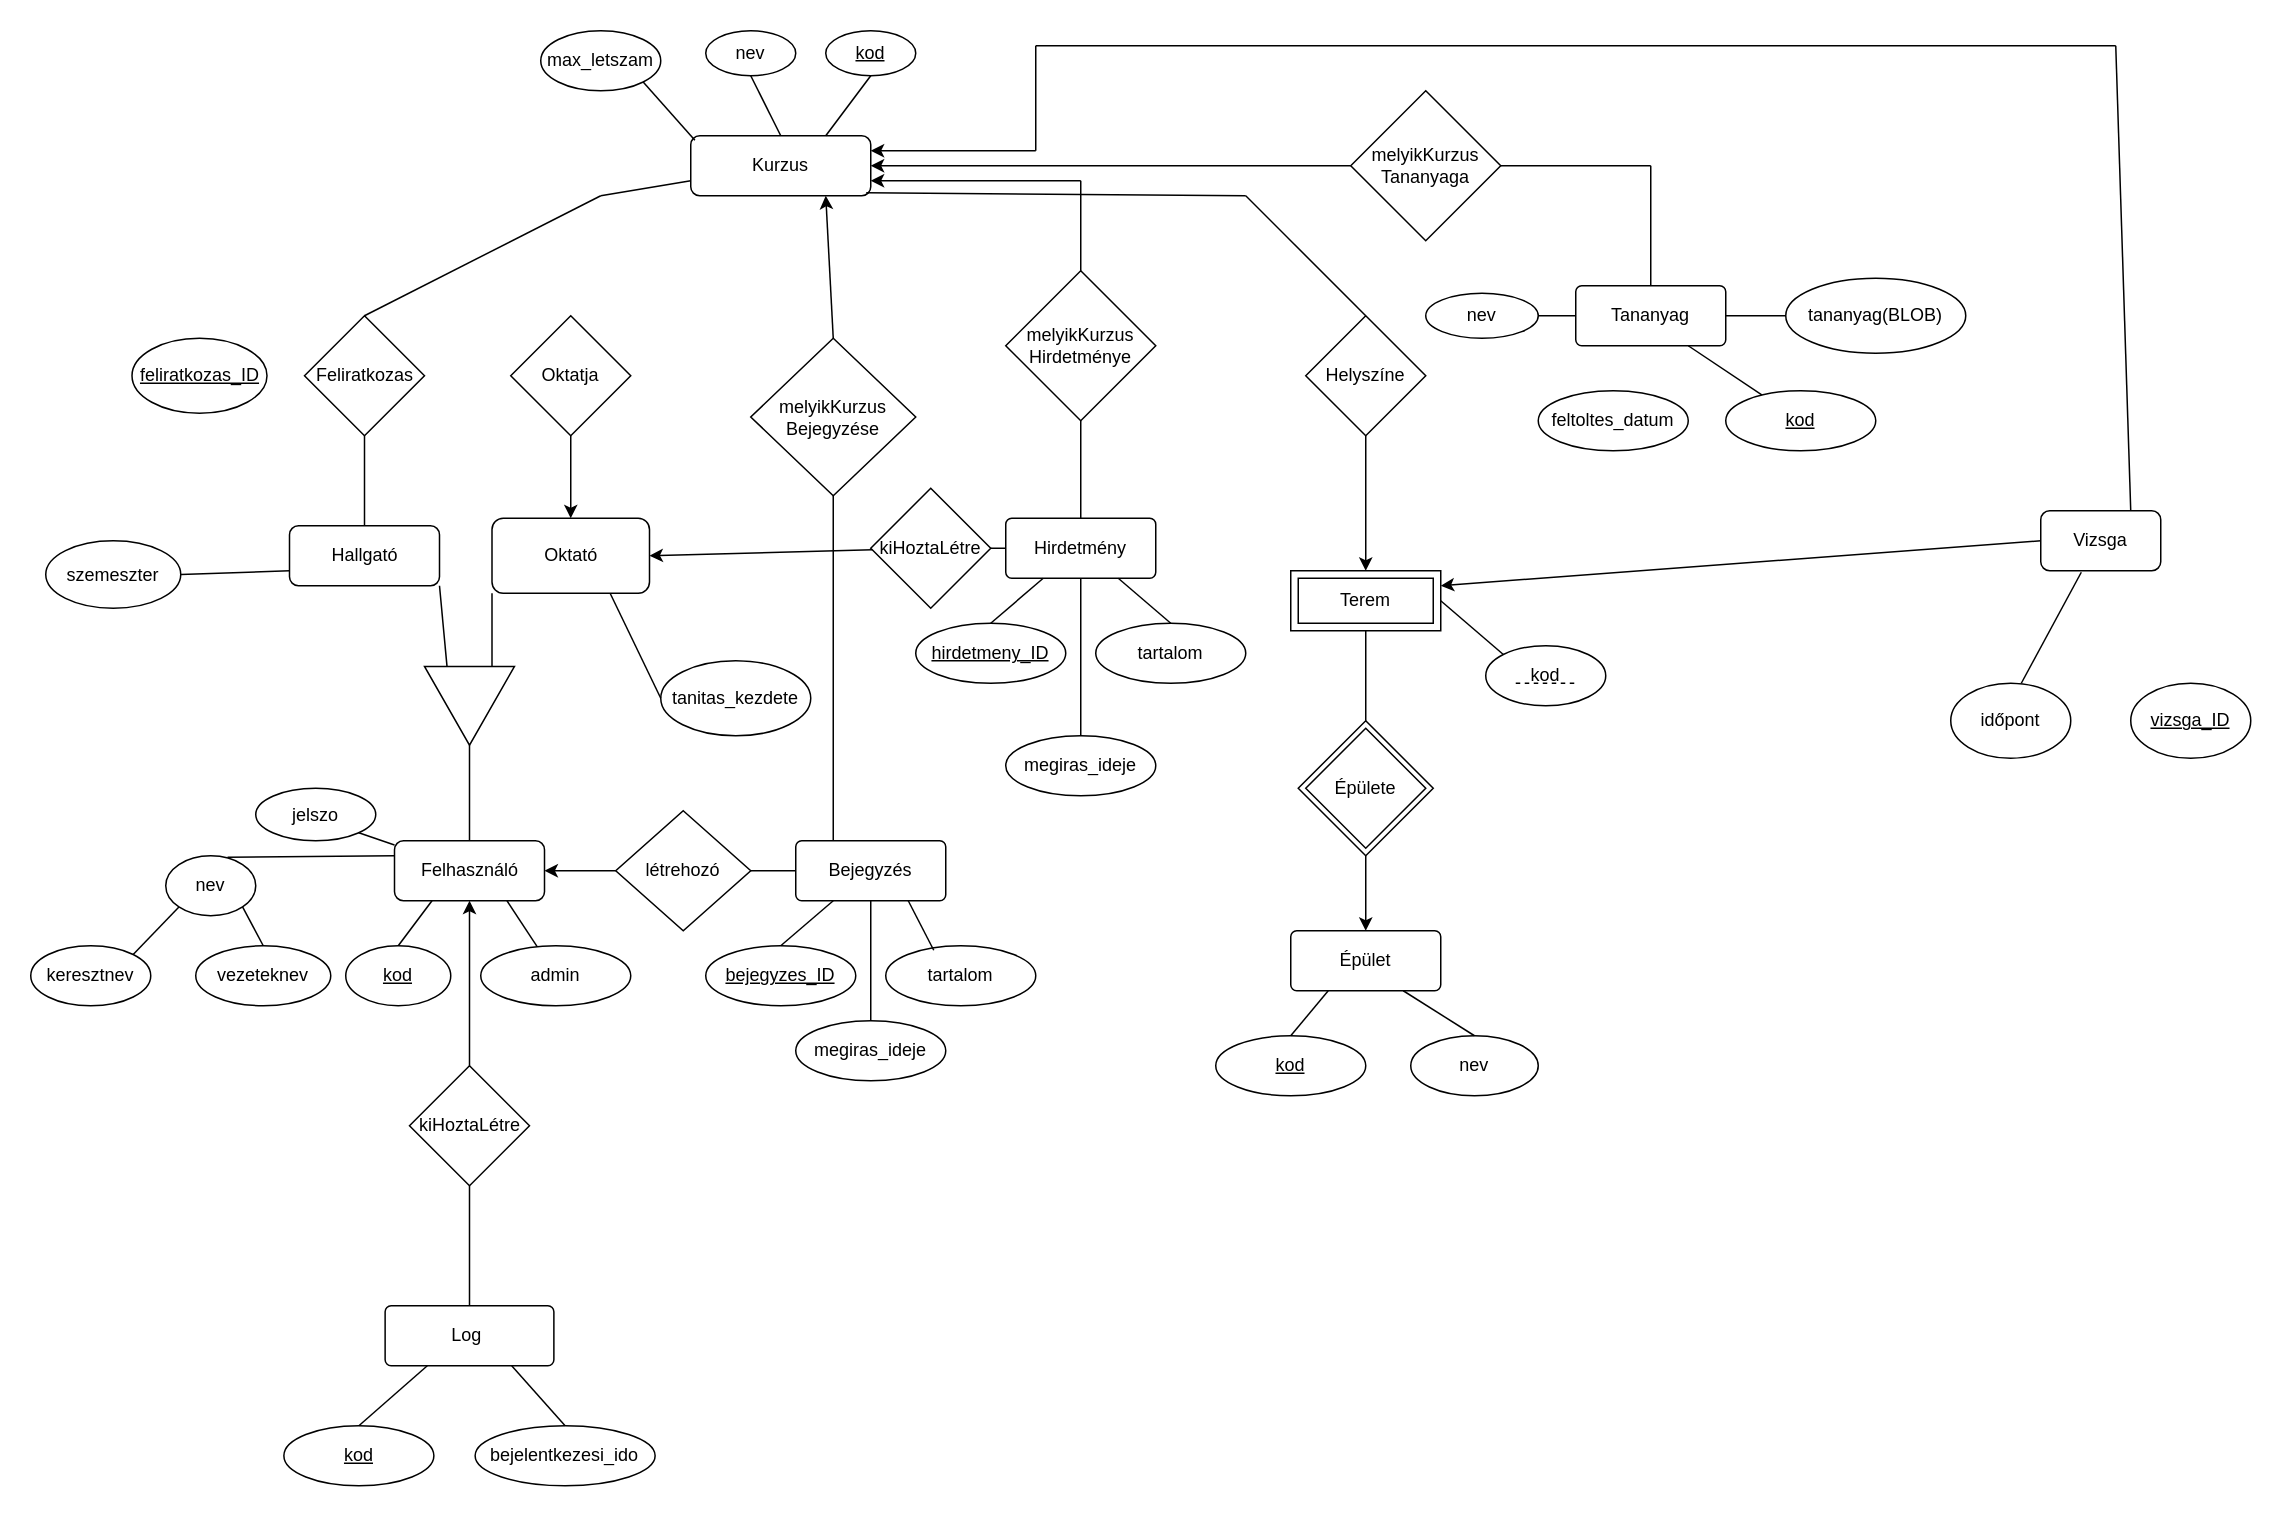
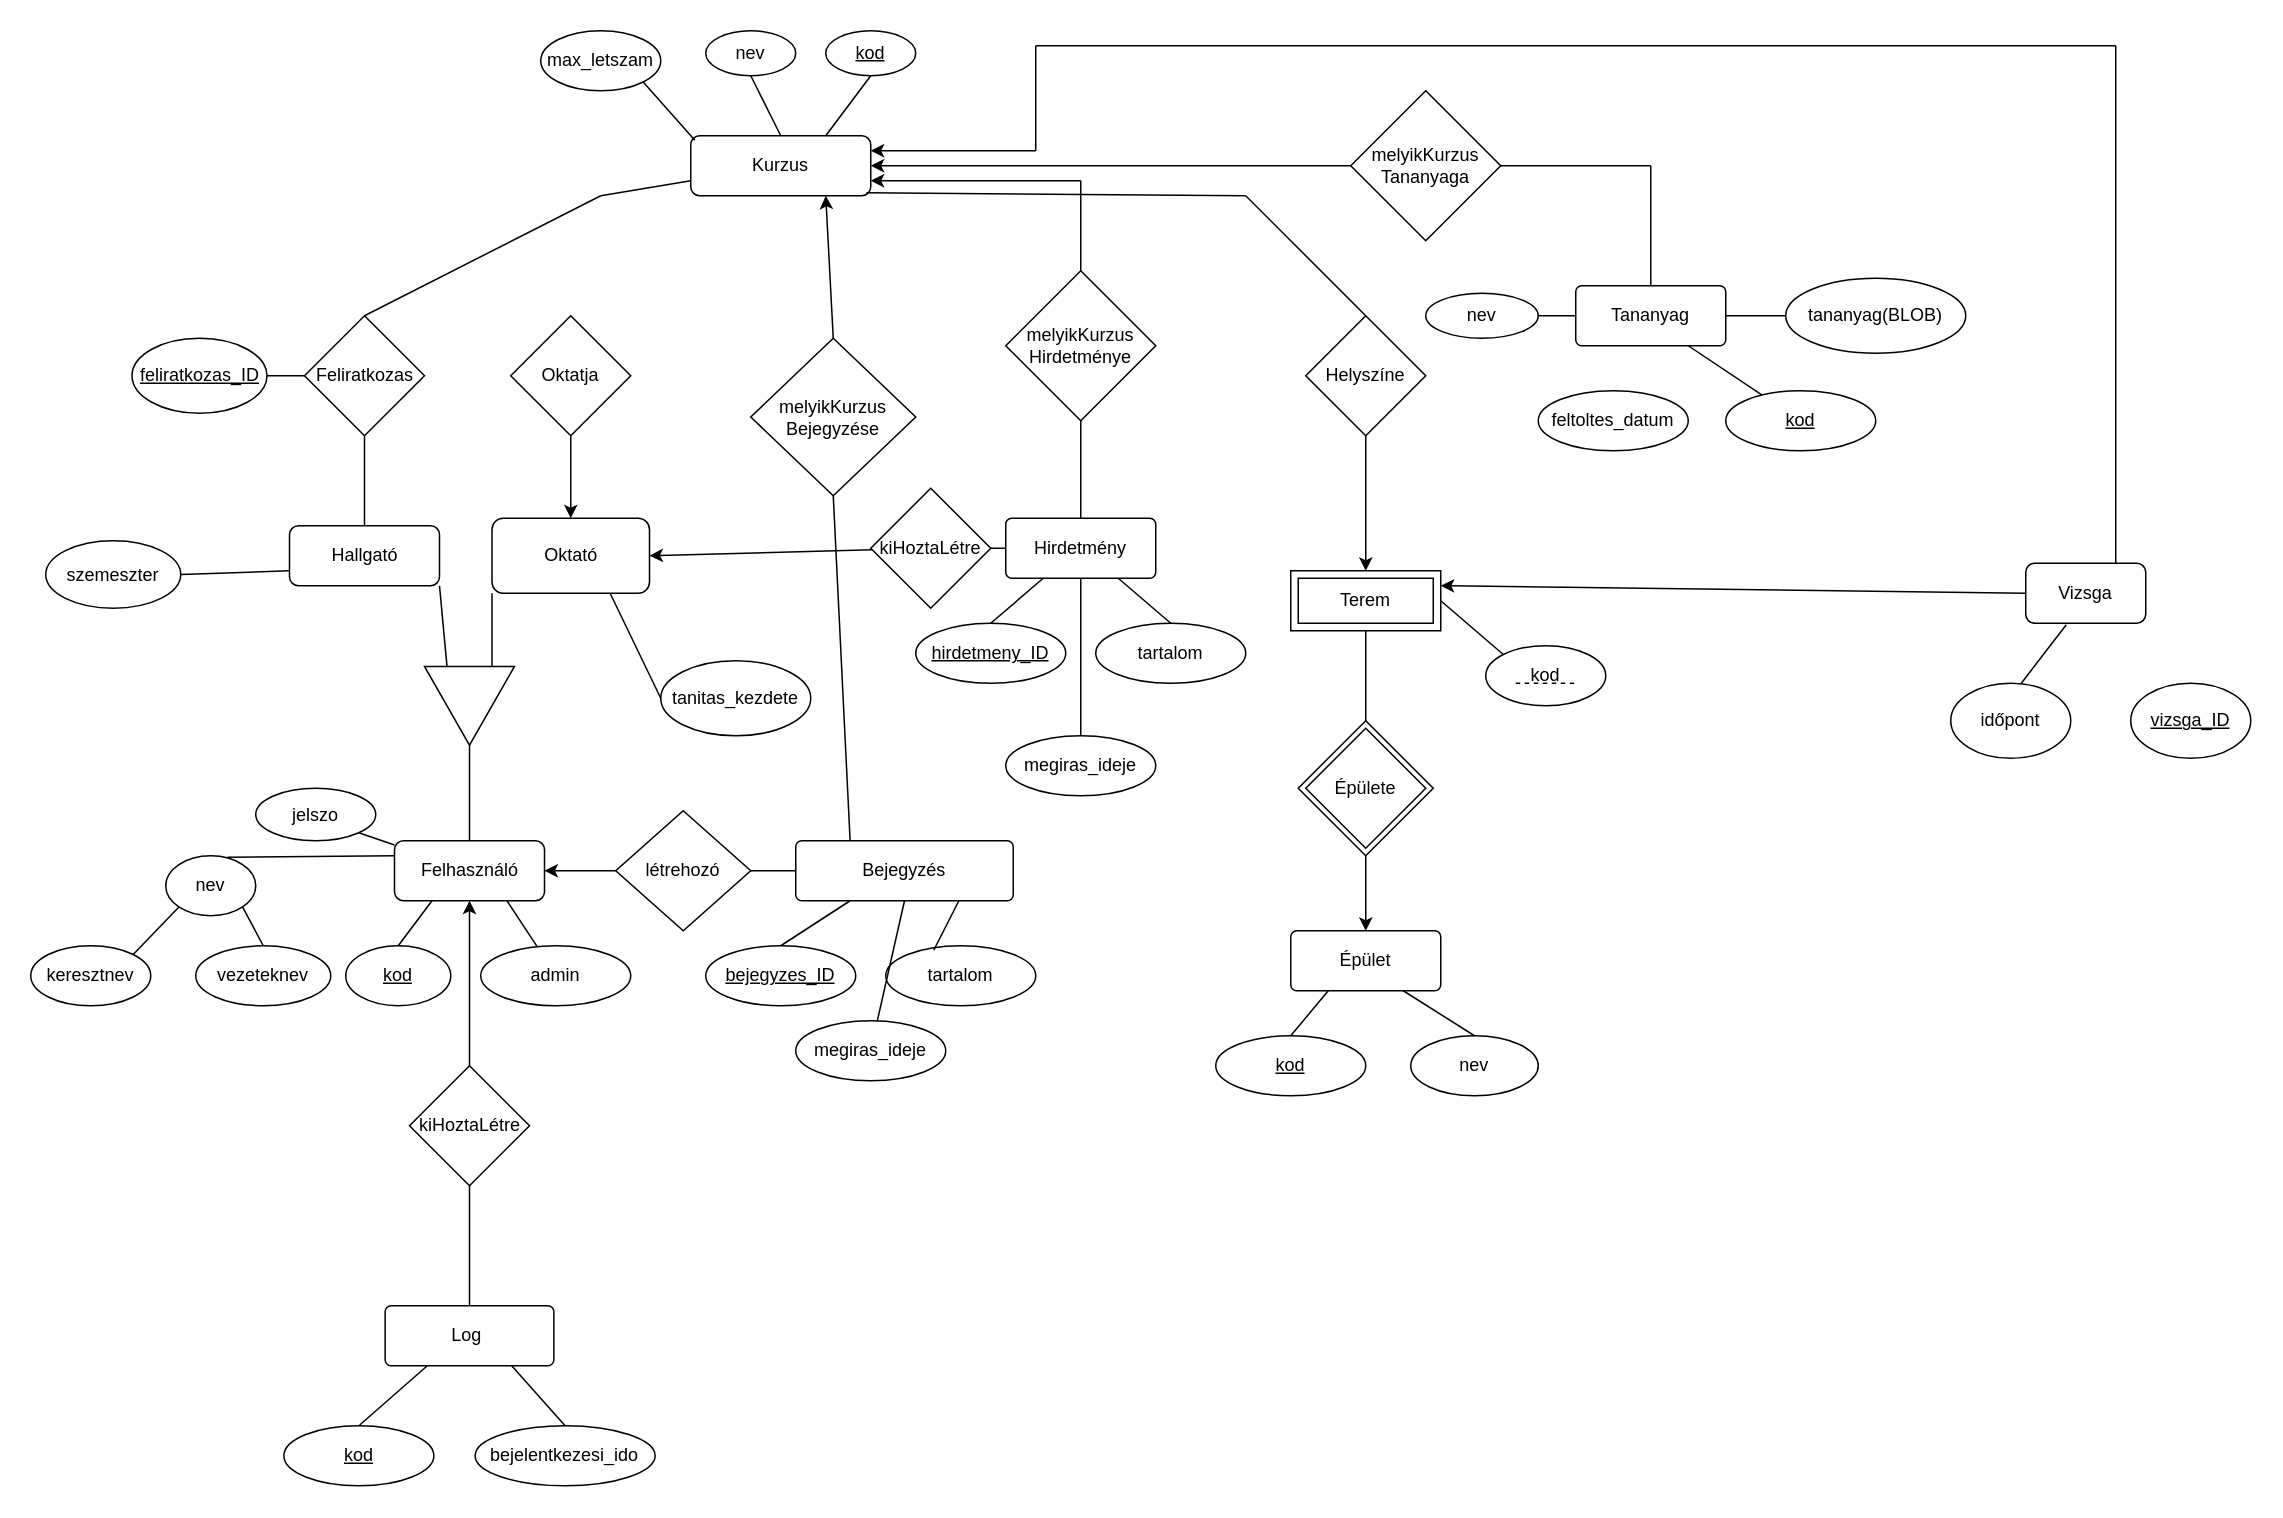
edge "feliratkozas_ID" -- "Feliratkozas": added
node "Vizsga": moved (2101, 541) -> (2086, 593)
node "Bejegyzés": size 150x60 -> 218x60
